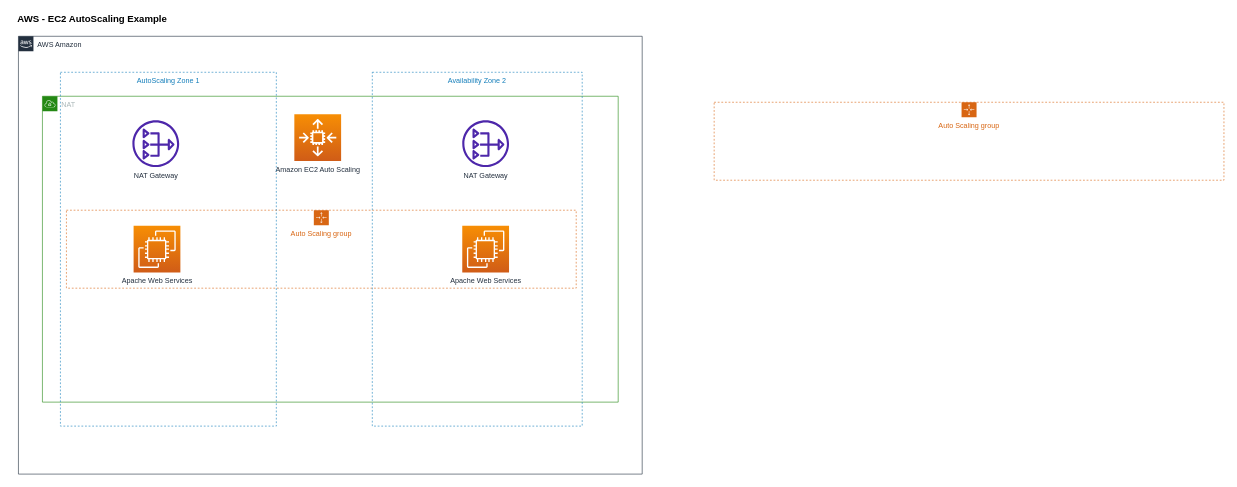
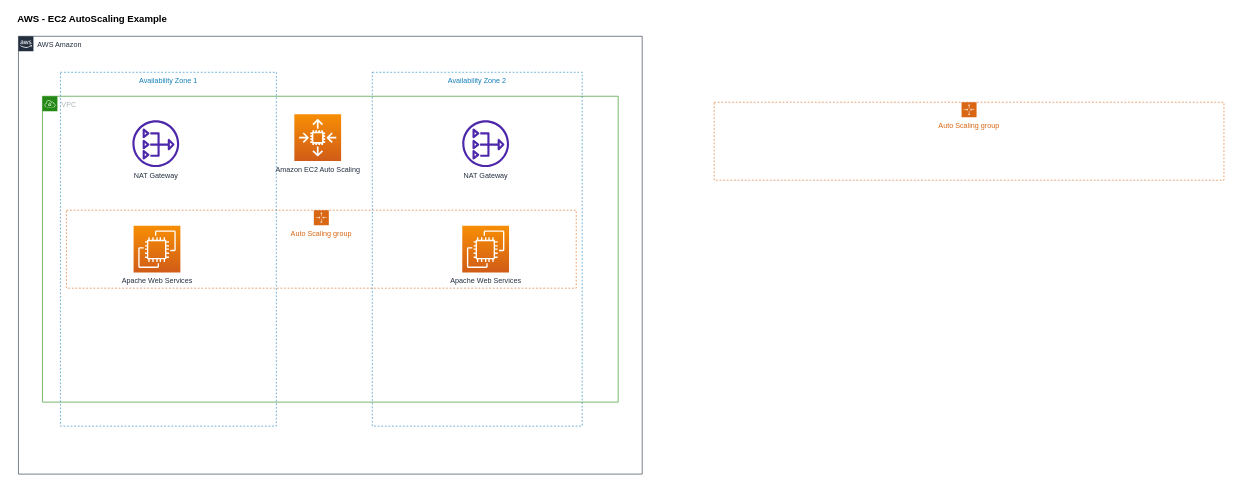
node "AutoScaling Zone 1": label "AutoScaling Zone 1" -> "Availability Zone 1"
node "NAT": label "NAT" -> "VPC"
